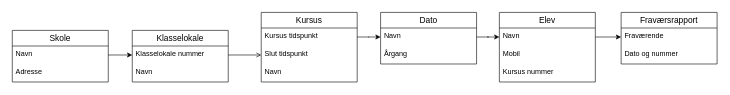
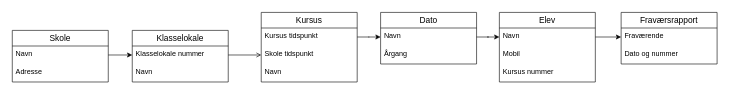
node "Slut tidspunkt": label "Slut tidspunkt" -> "Skole tidspunkt"
